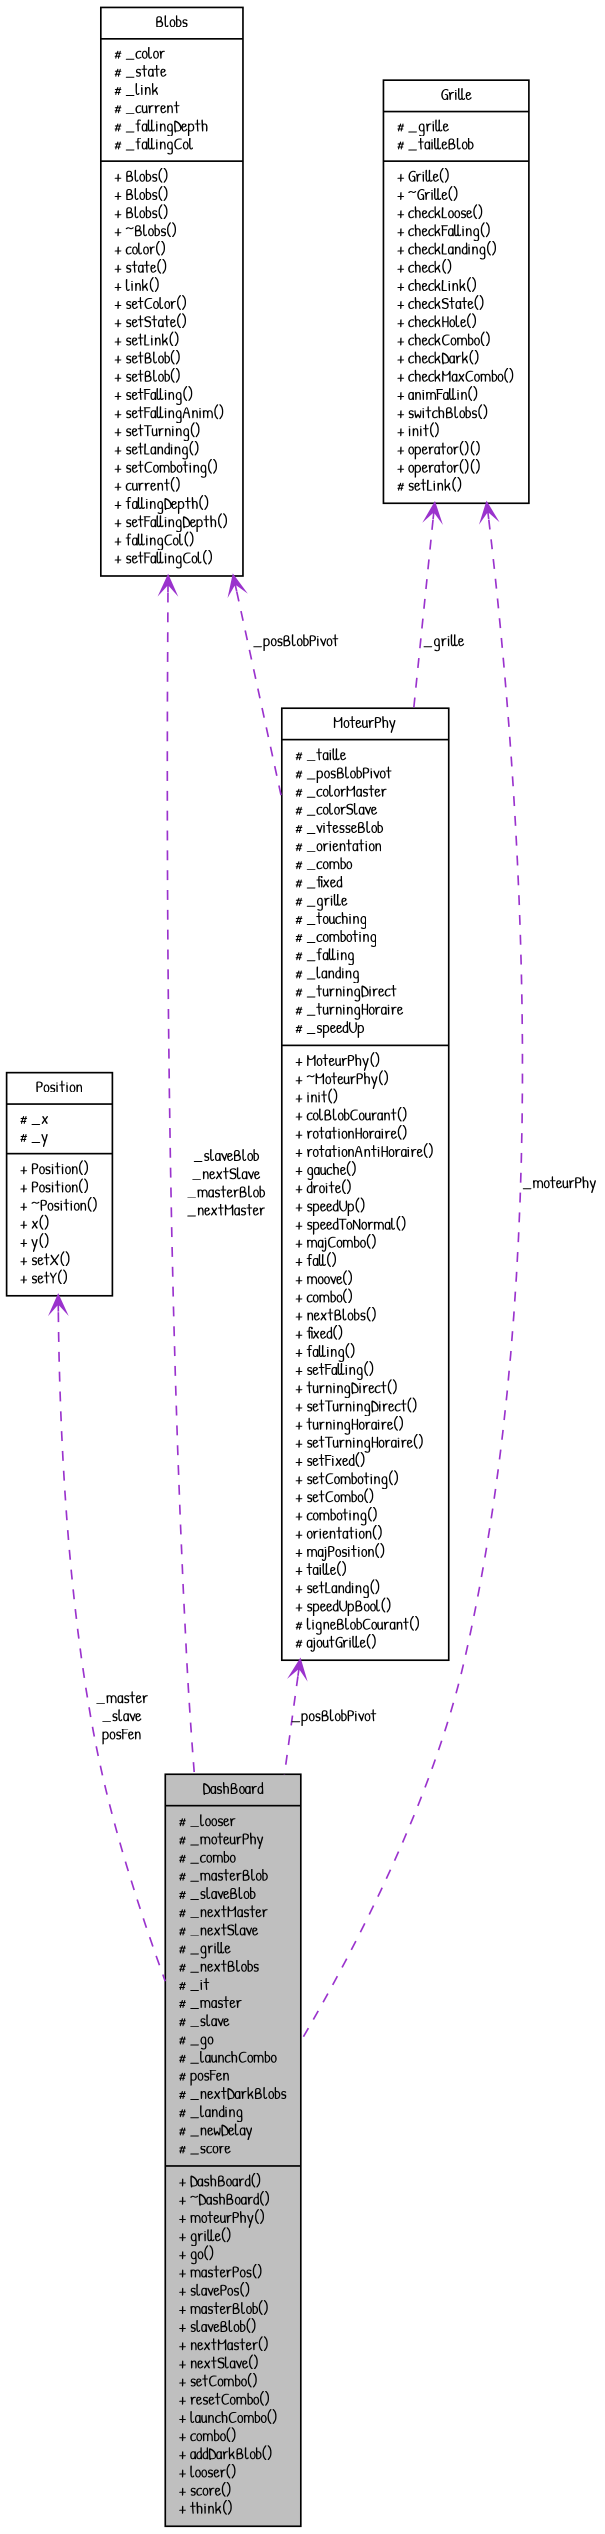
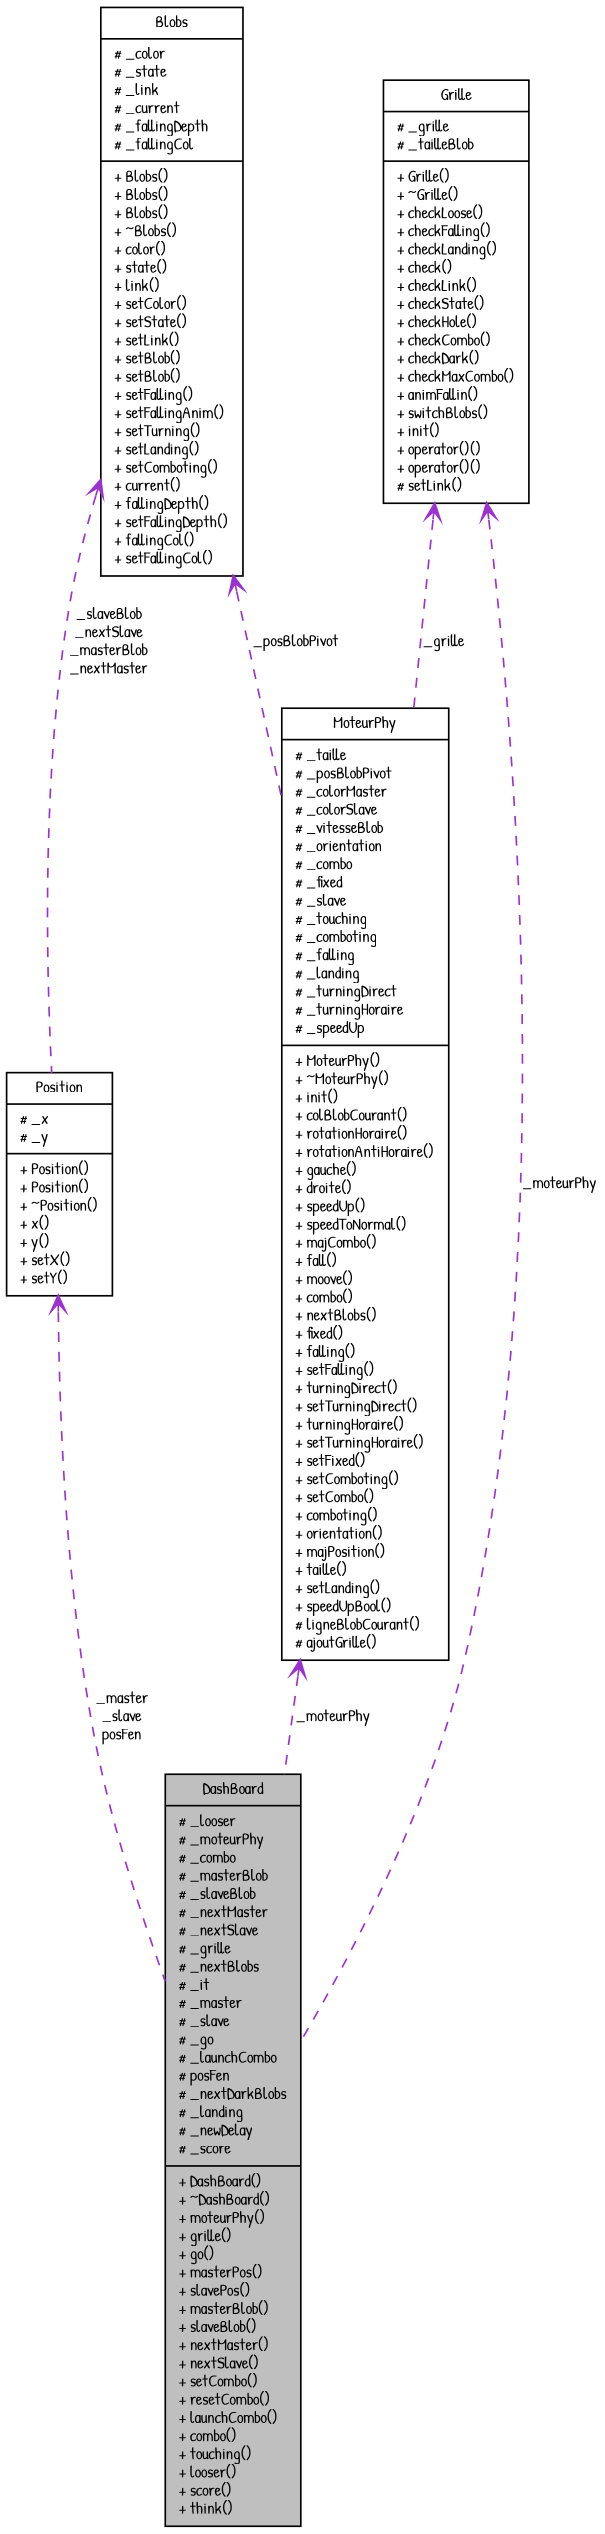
node "MoteurPhy": text "# _grille" -> "# _slave"
edge "DashBoard" -> "Blobs": now "Position" -> "Blobs"
edge "DashBoard" -> "MoteurPhy": label "_posBlobPivot" -> "_moteurPhy"
node "DashBoard": text "+ addDarkBlob()" -> "+ touching()"
